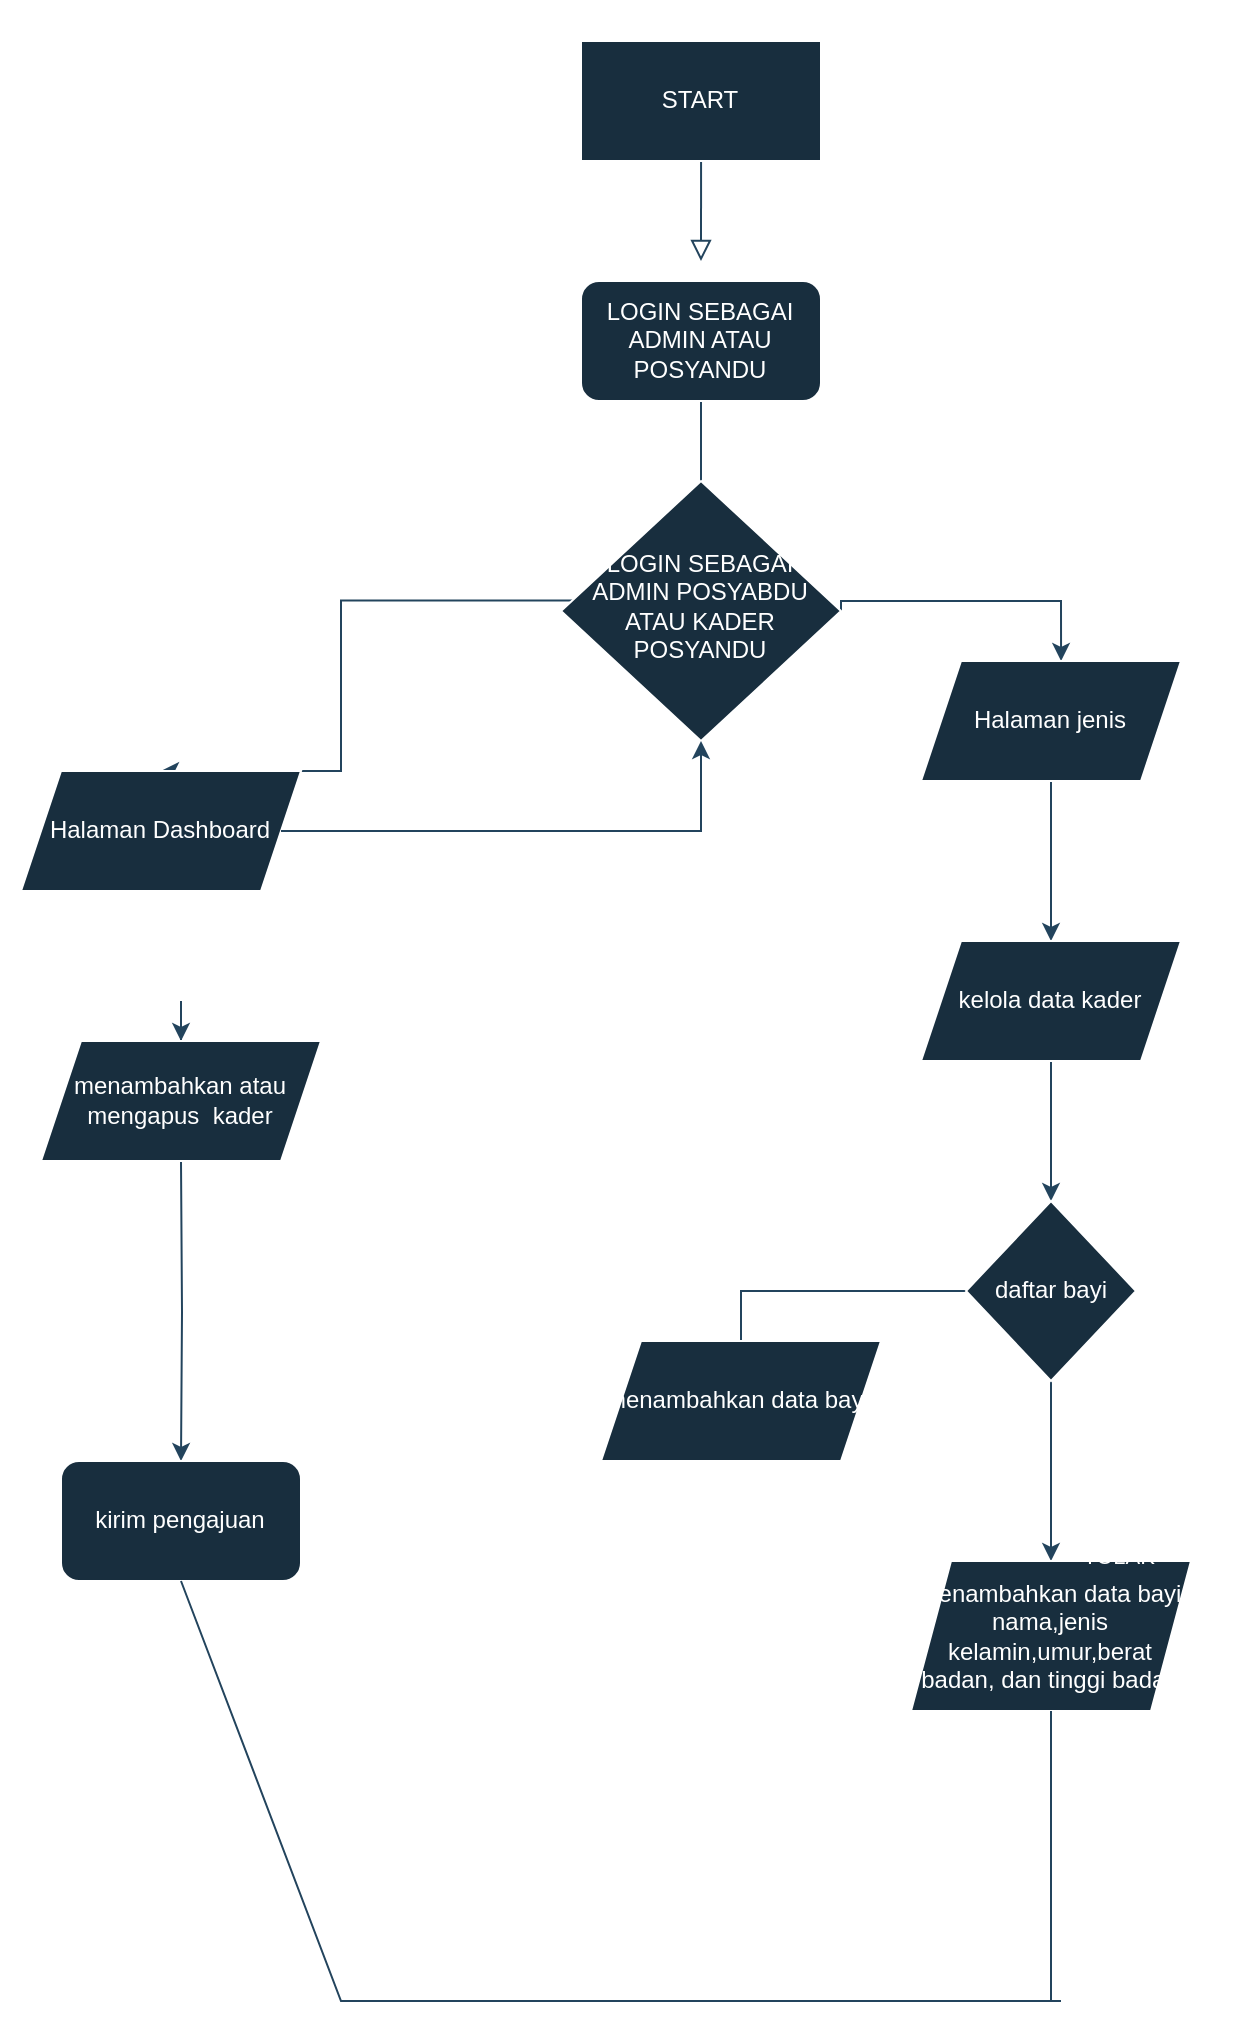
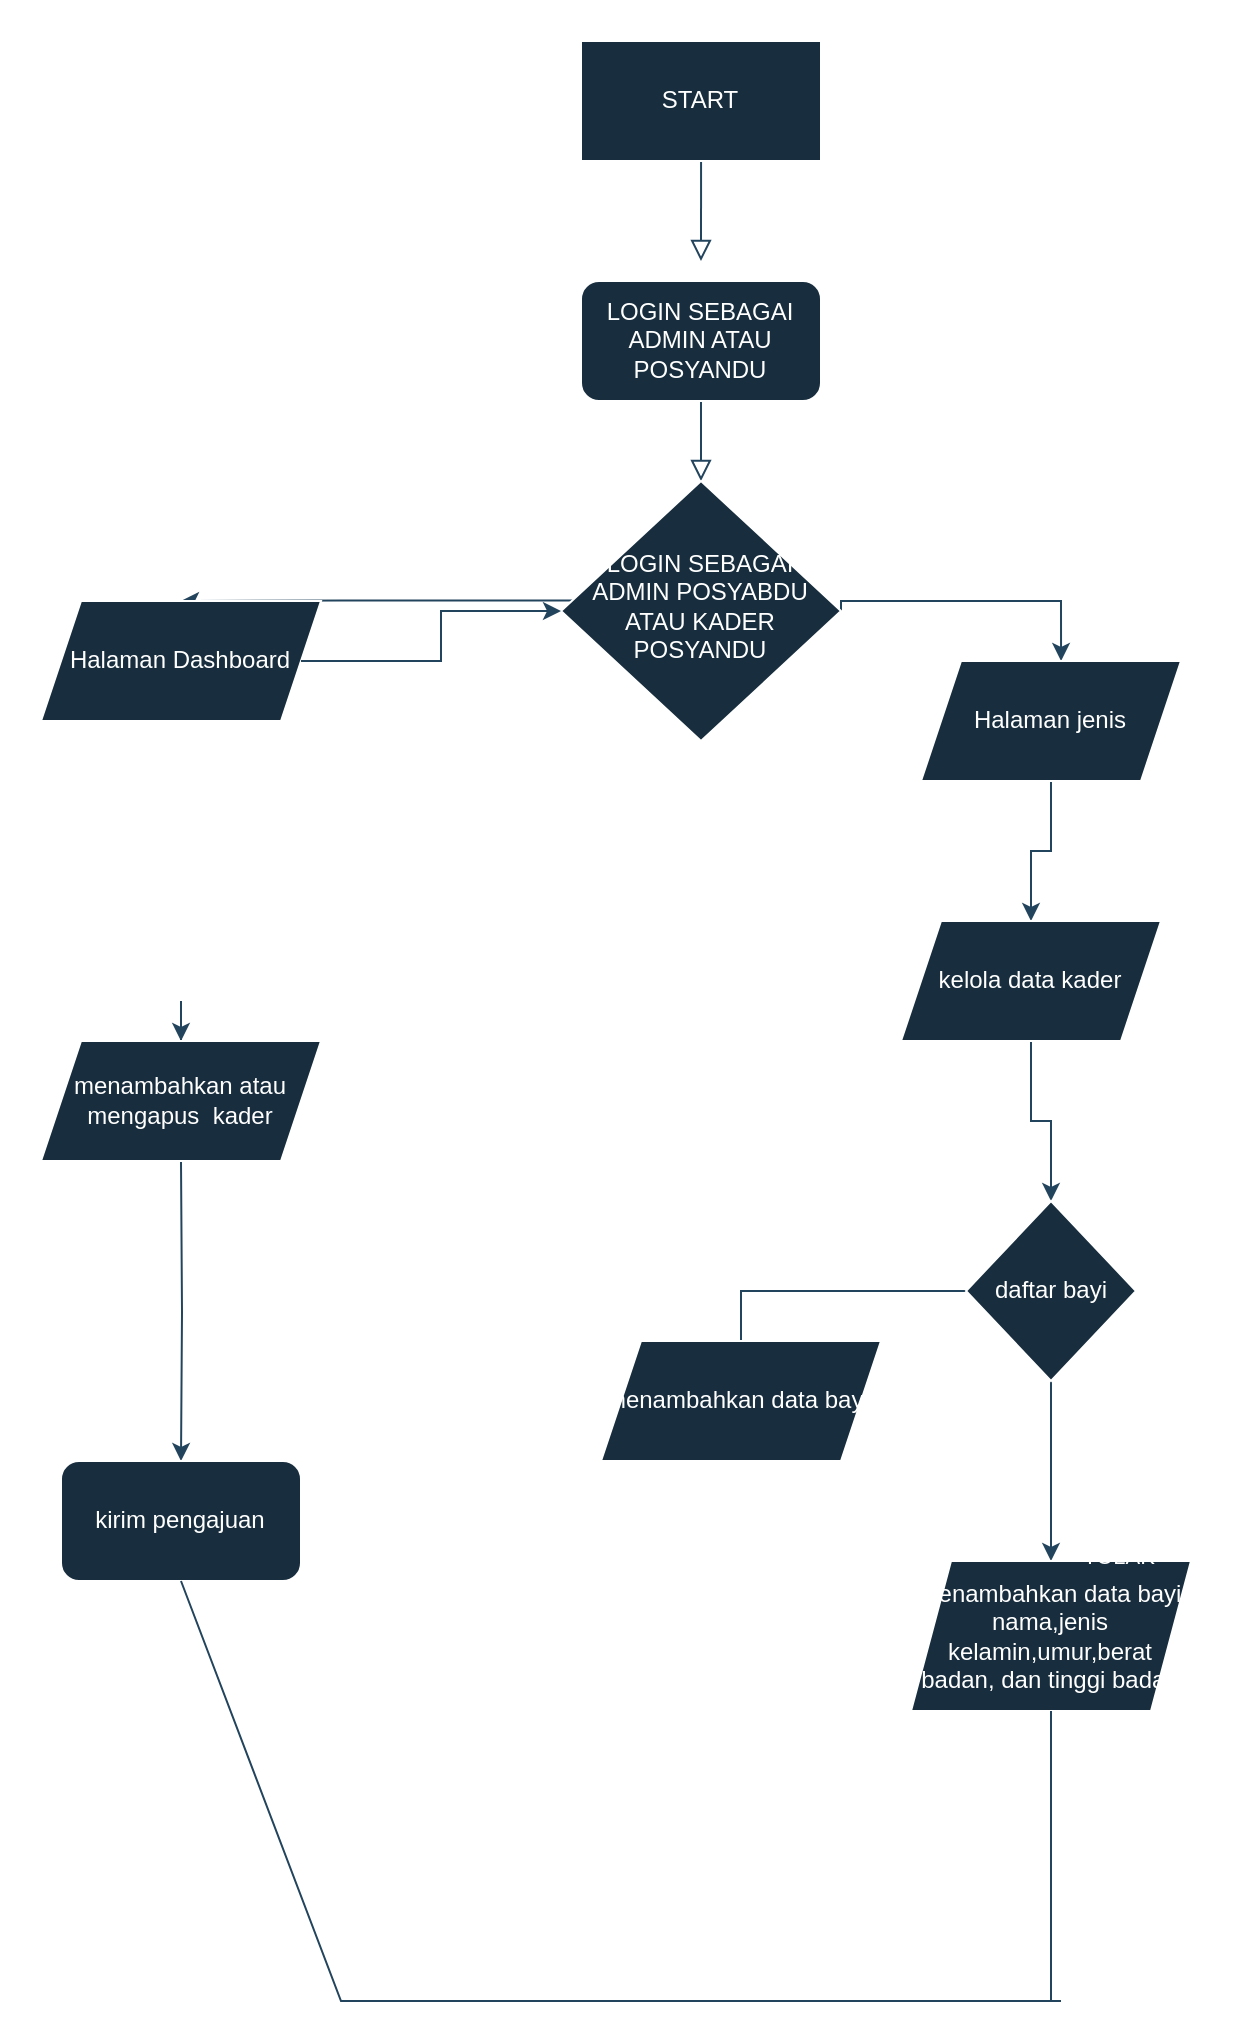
edge "LOGIN SEBAGAI ADMIN ATAU POSYANDU" -- "LOGIN SEBAGAI ADMIN POSYABDU ATAU KADER POSYANDU": arrowhead none -> block
node "Halaman Dashboard": moved (161, 831) -> (181, 661)
node "kelola data kader": moved (1051, 1001) -> (1031, 981)
